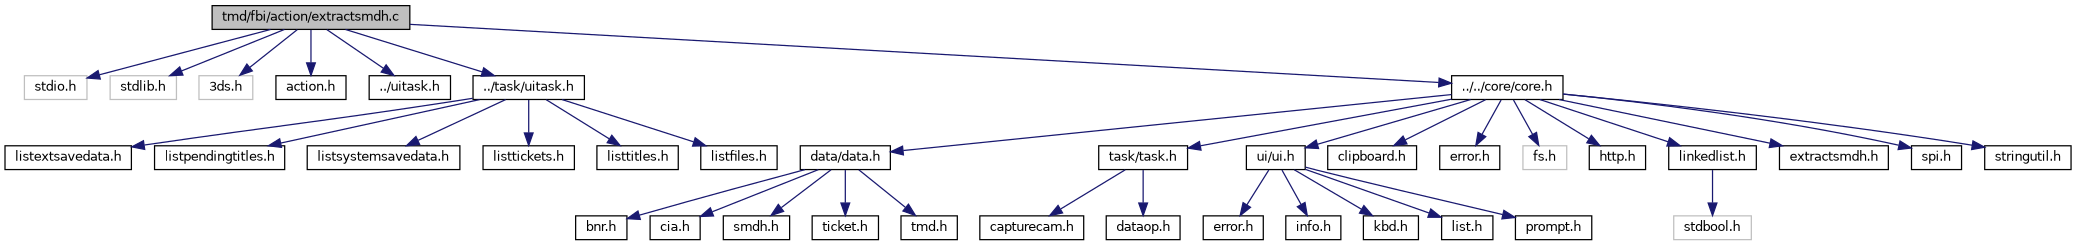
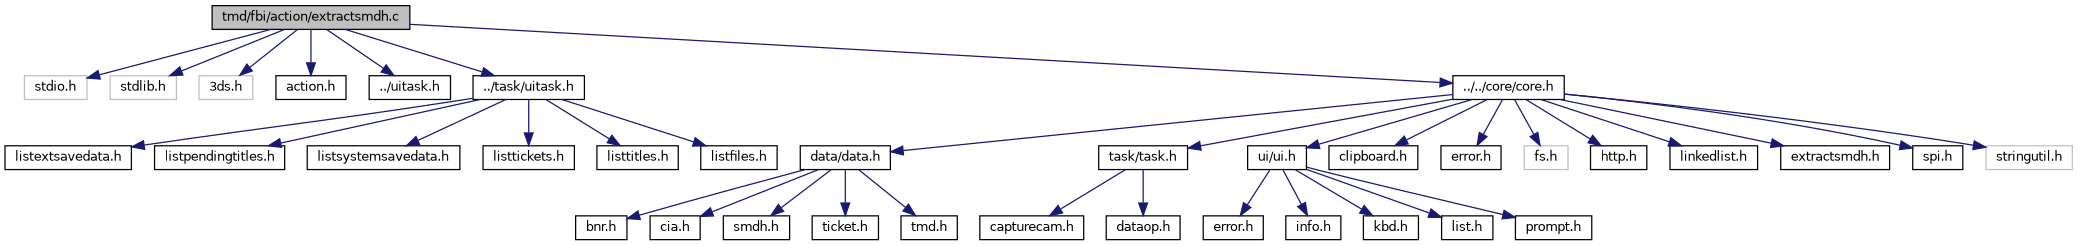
node "stringutil.h": color black -> grey75
node "stdbool.h": removed
